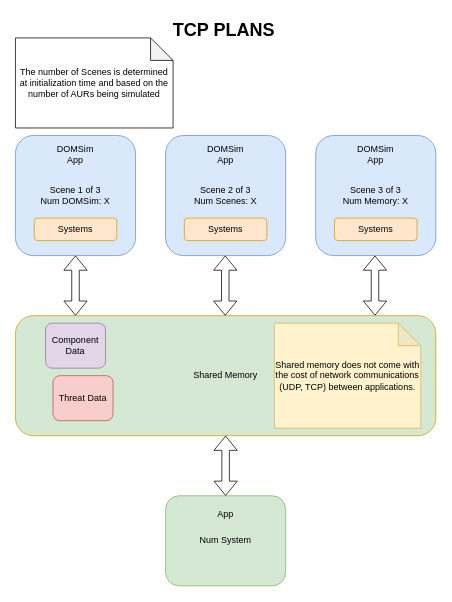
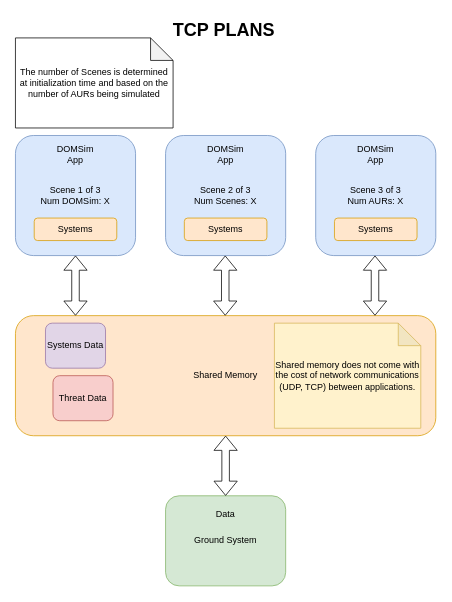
node "Scene 3 of 3 Num Memory: X": label "Scene 3 of 3 Num Memory: X" -> "Scene 3 of 3 Num AURs: X"
node "Component Data": label "Component Data" -> "Systems Data"
node "Shared Memory": fillcolor #d5e8d4 -> #ffe6cc
node "App": label "App" -> "Data"
node "Num System": label "Num System" -> "Ground System"
